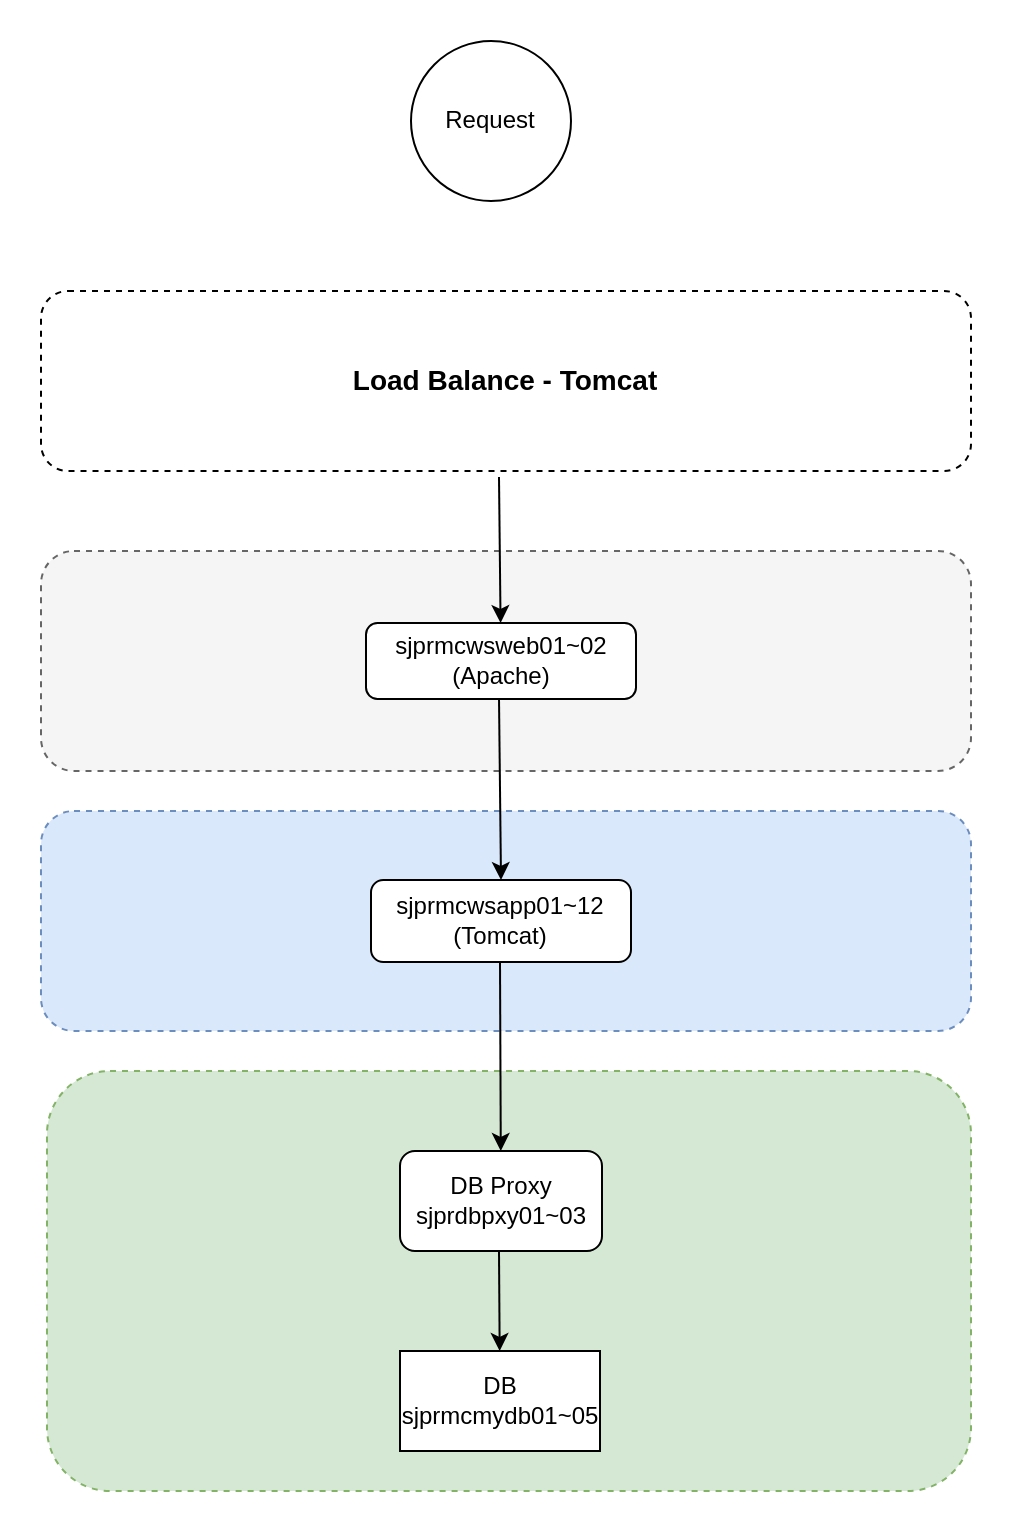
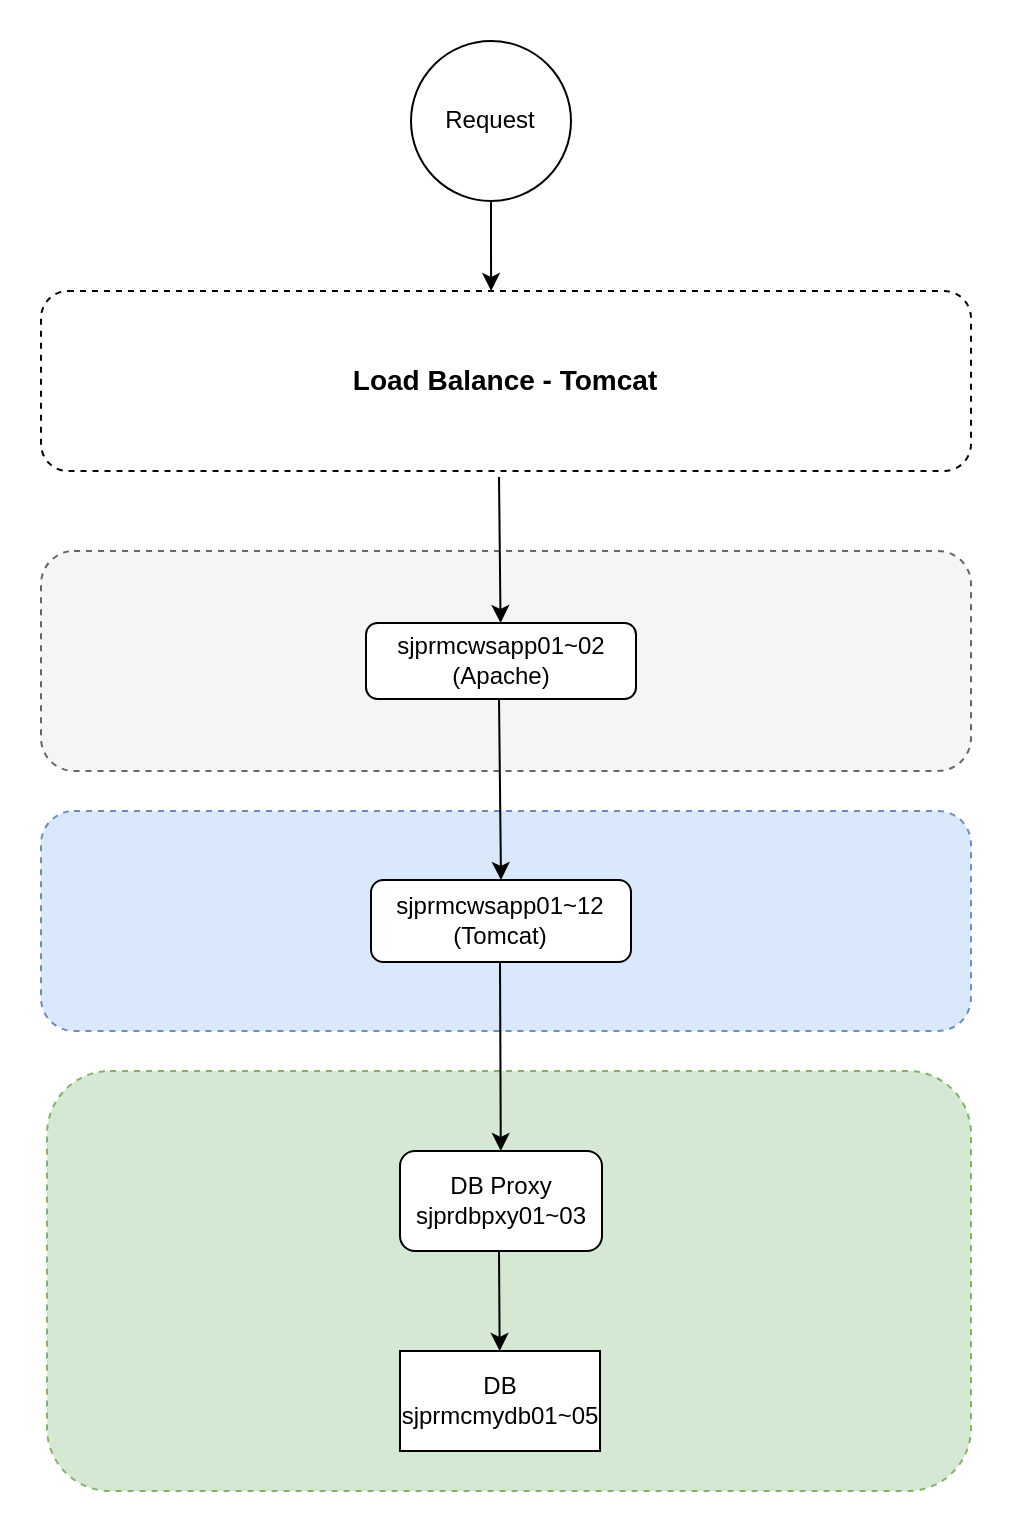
edge "Request" -> "Load Balance - Tomcat": added
node "sjprmcwsweb01~02(Apache)": label "sjprmcwsweb01~02(Apache)" -> "sjprmcwsapp01~02(Apache)"
